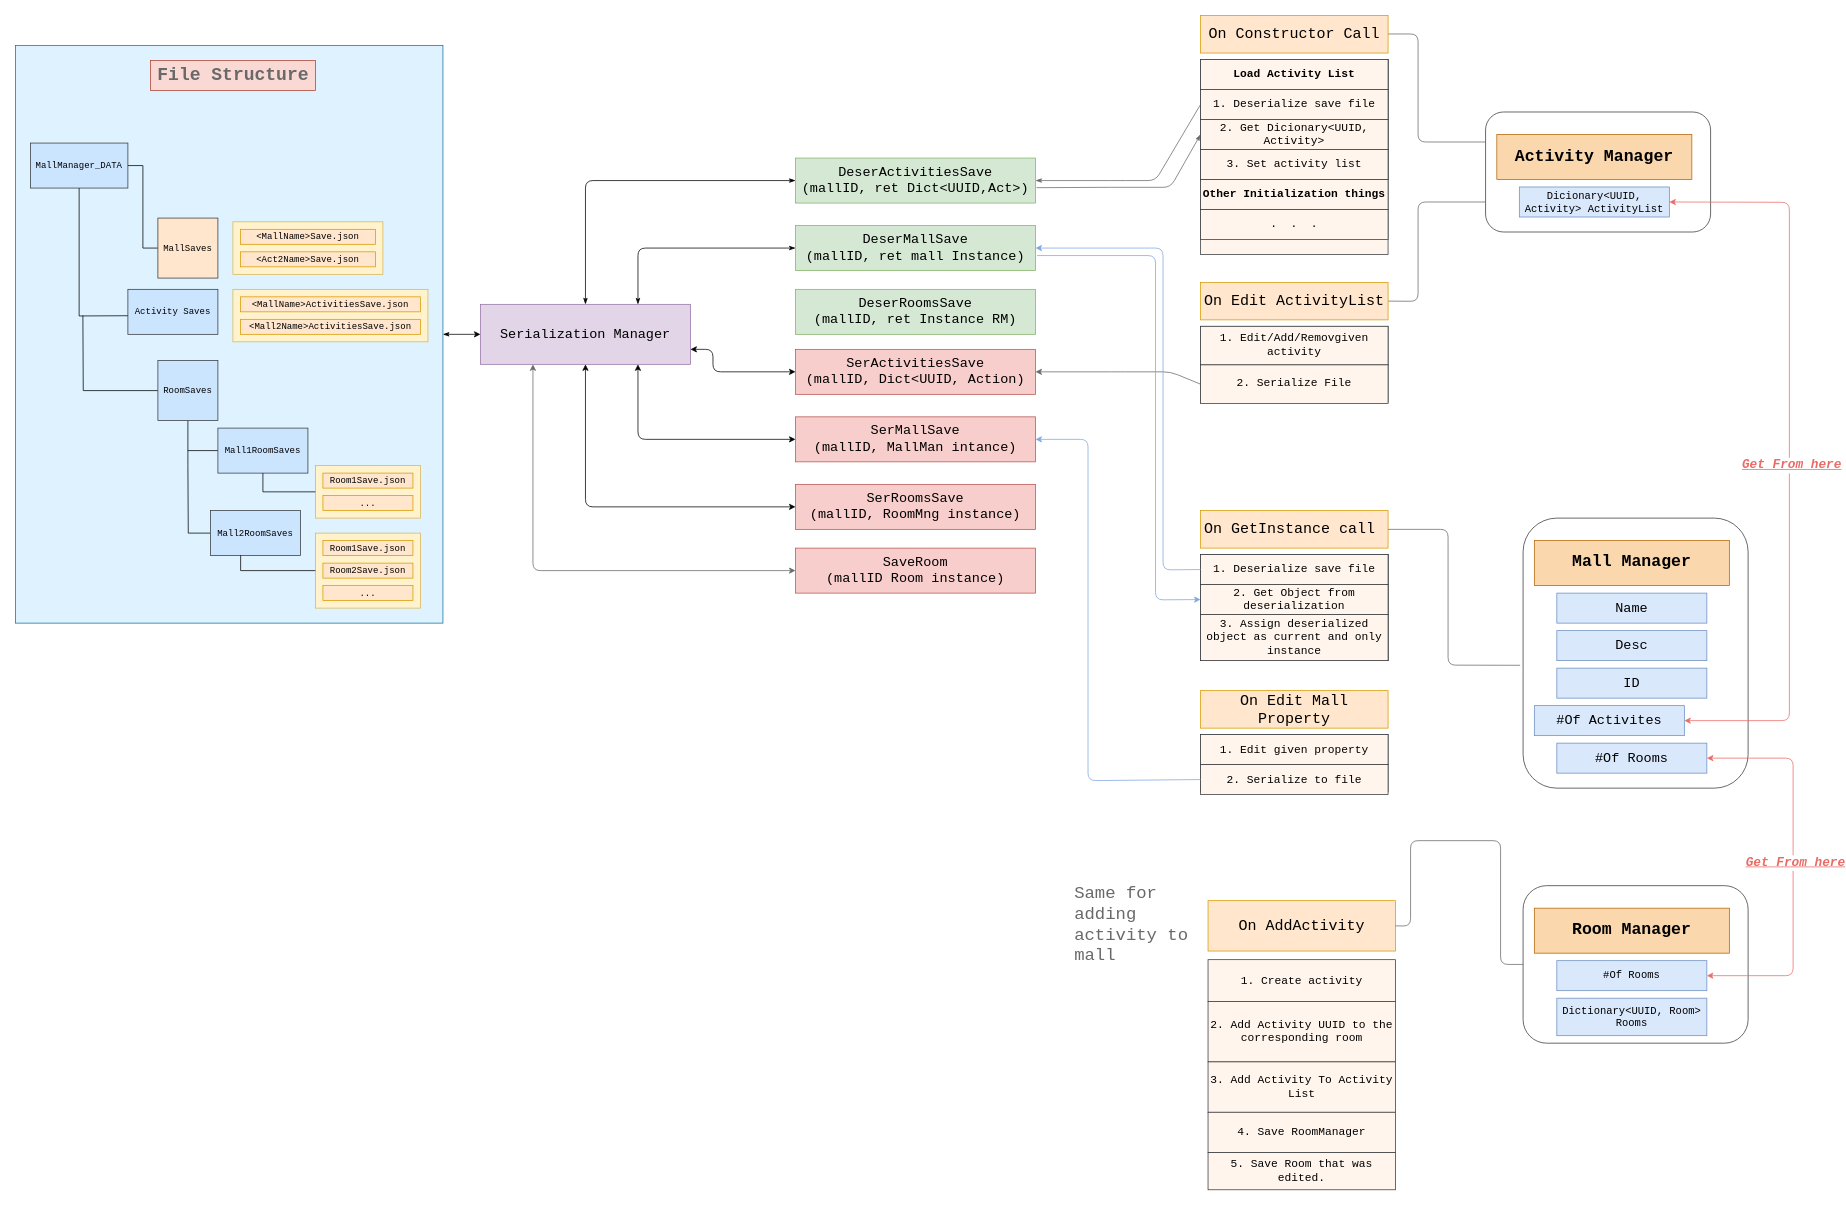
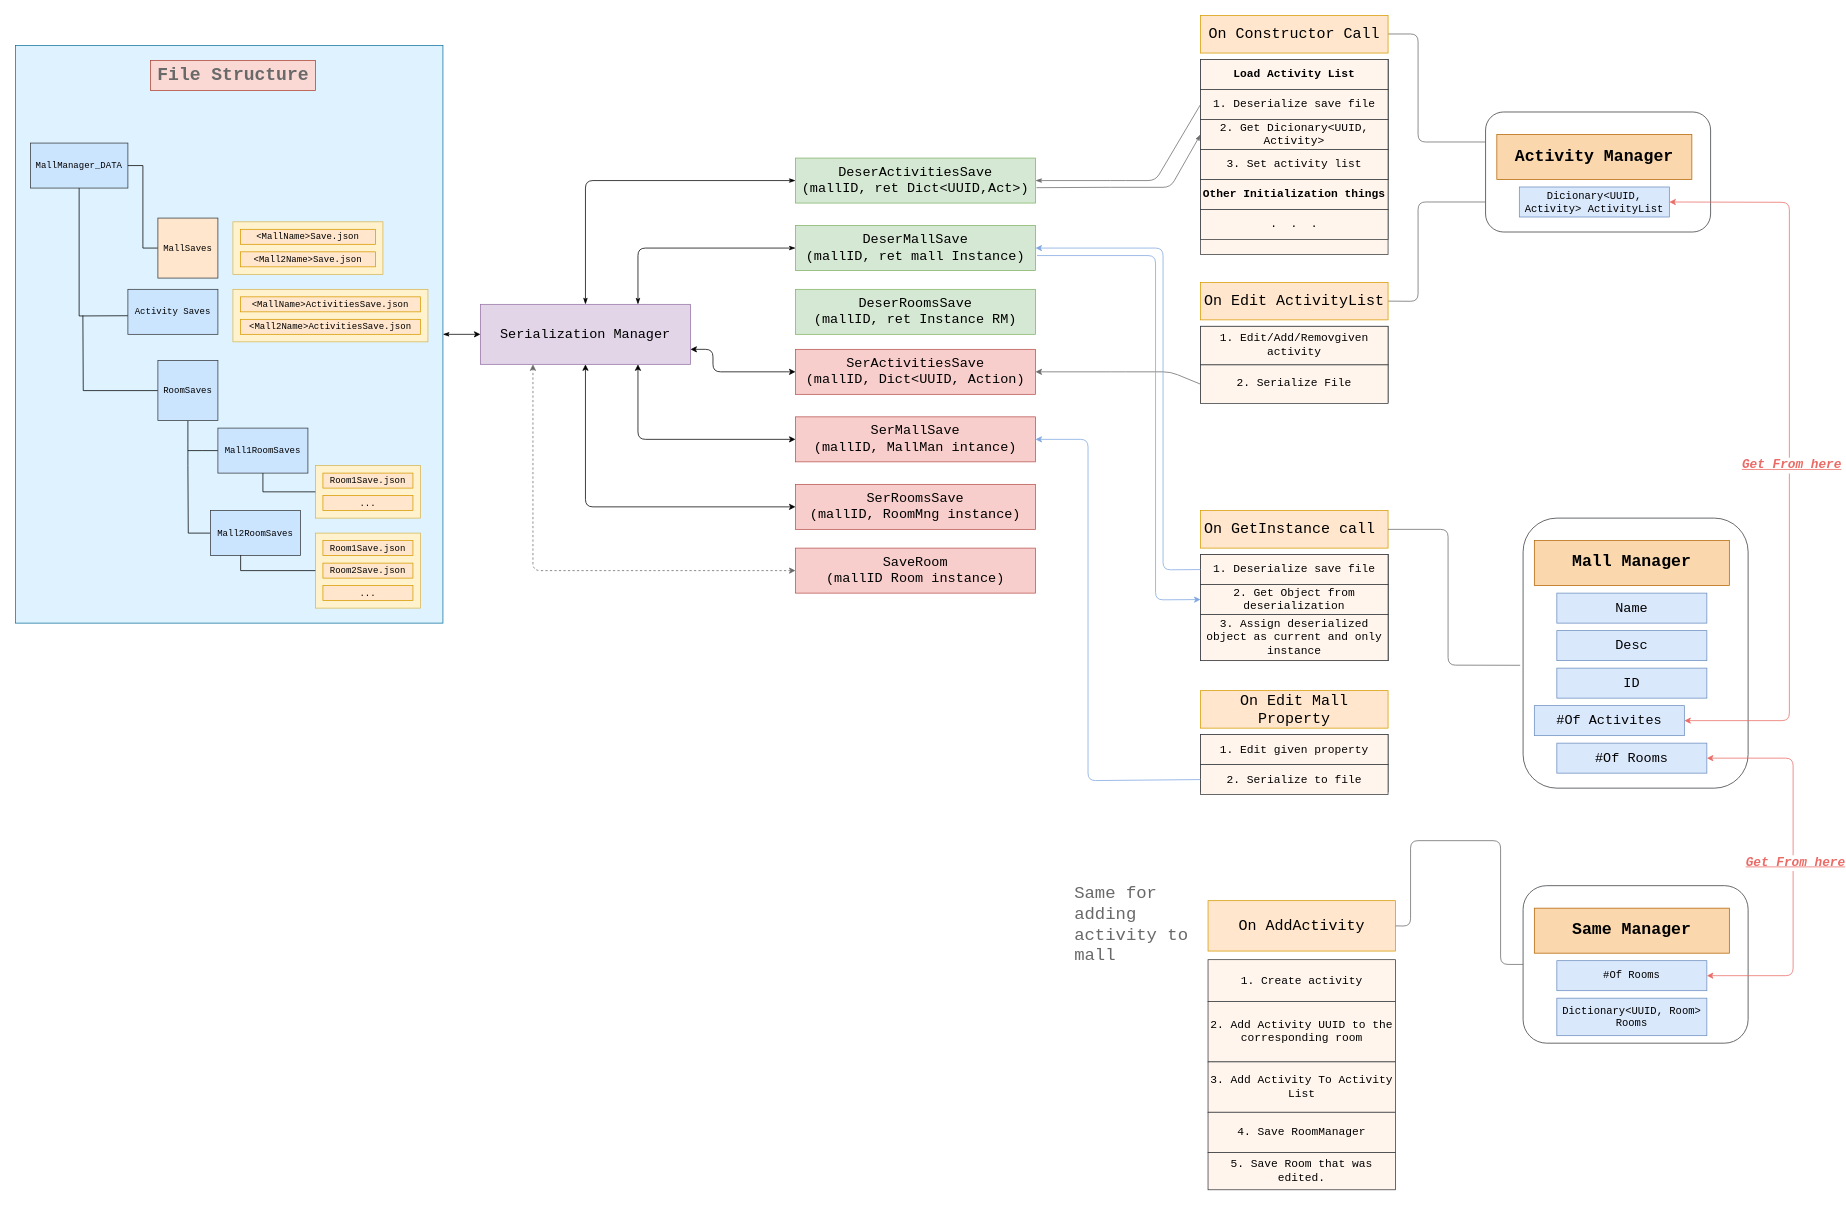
node "<Act2Name>Save.json": label "<Act2Name>Save.json" -> "<Mall2Name>Save.json"
edge "Serialization Manager" -- "SaveRoom (mallID Room instance)": style solid -> dashed
node "Room Manager": label "Room Manager" -> "Same Manager"
